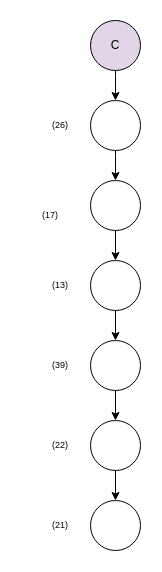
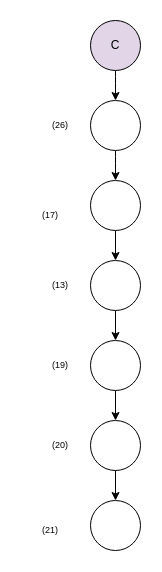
node "(39)": label "(39)" -> "(19)"
node "(22)": label "(22)" -> "(20)"
node "(21)": moved (61, 526) -> (51, 531)
